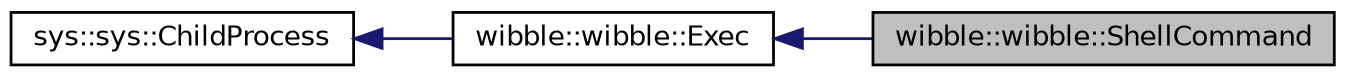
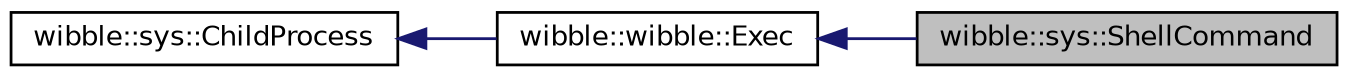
node "sys::sys::ChildProcess": label "sys::sys::ChildProcess" -> "wibble::sys::ChildProcess"
node "wibble::wibble::ShellCommand": label "wibble::wibble::ShellCommand" -> "wibble::sys::ShellCommand"
